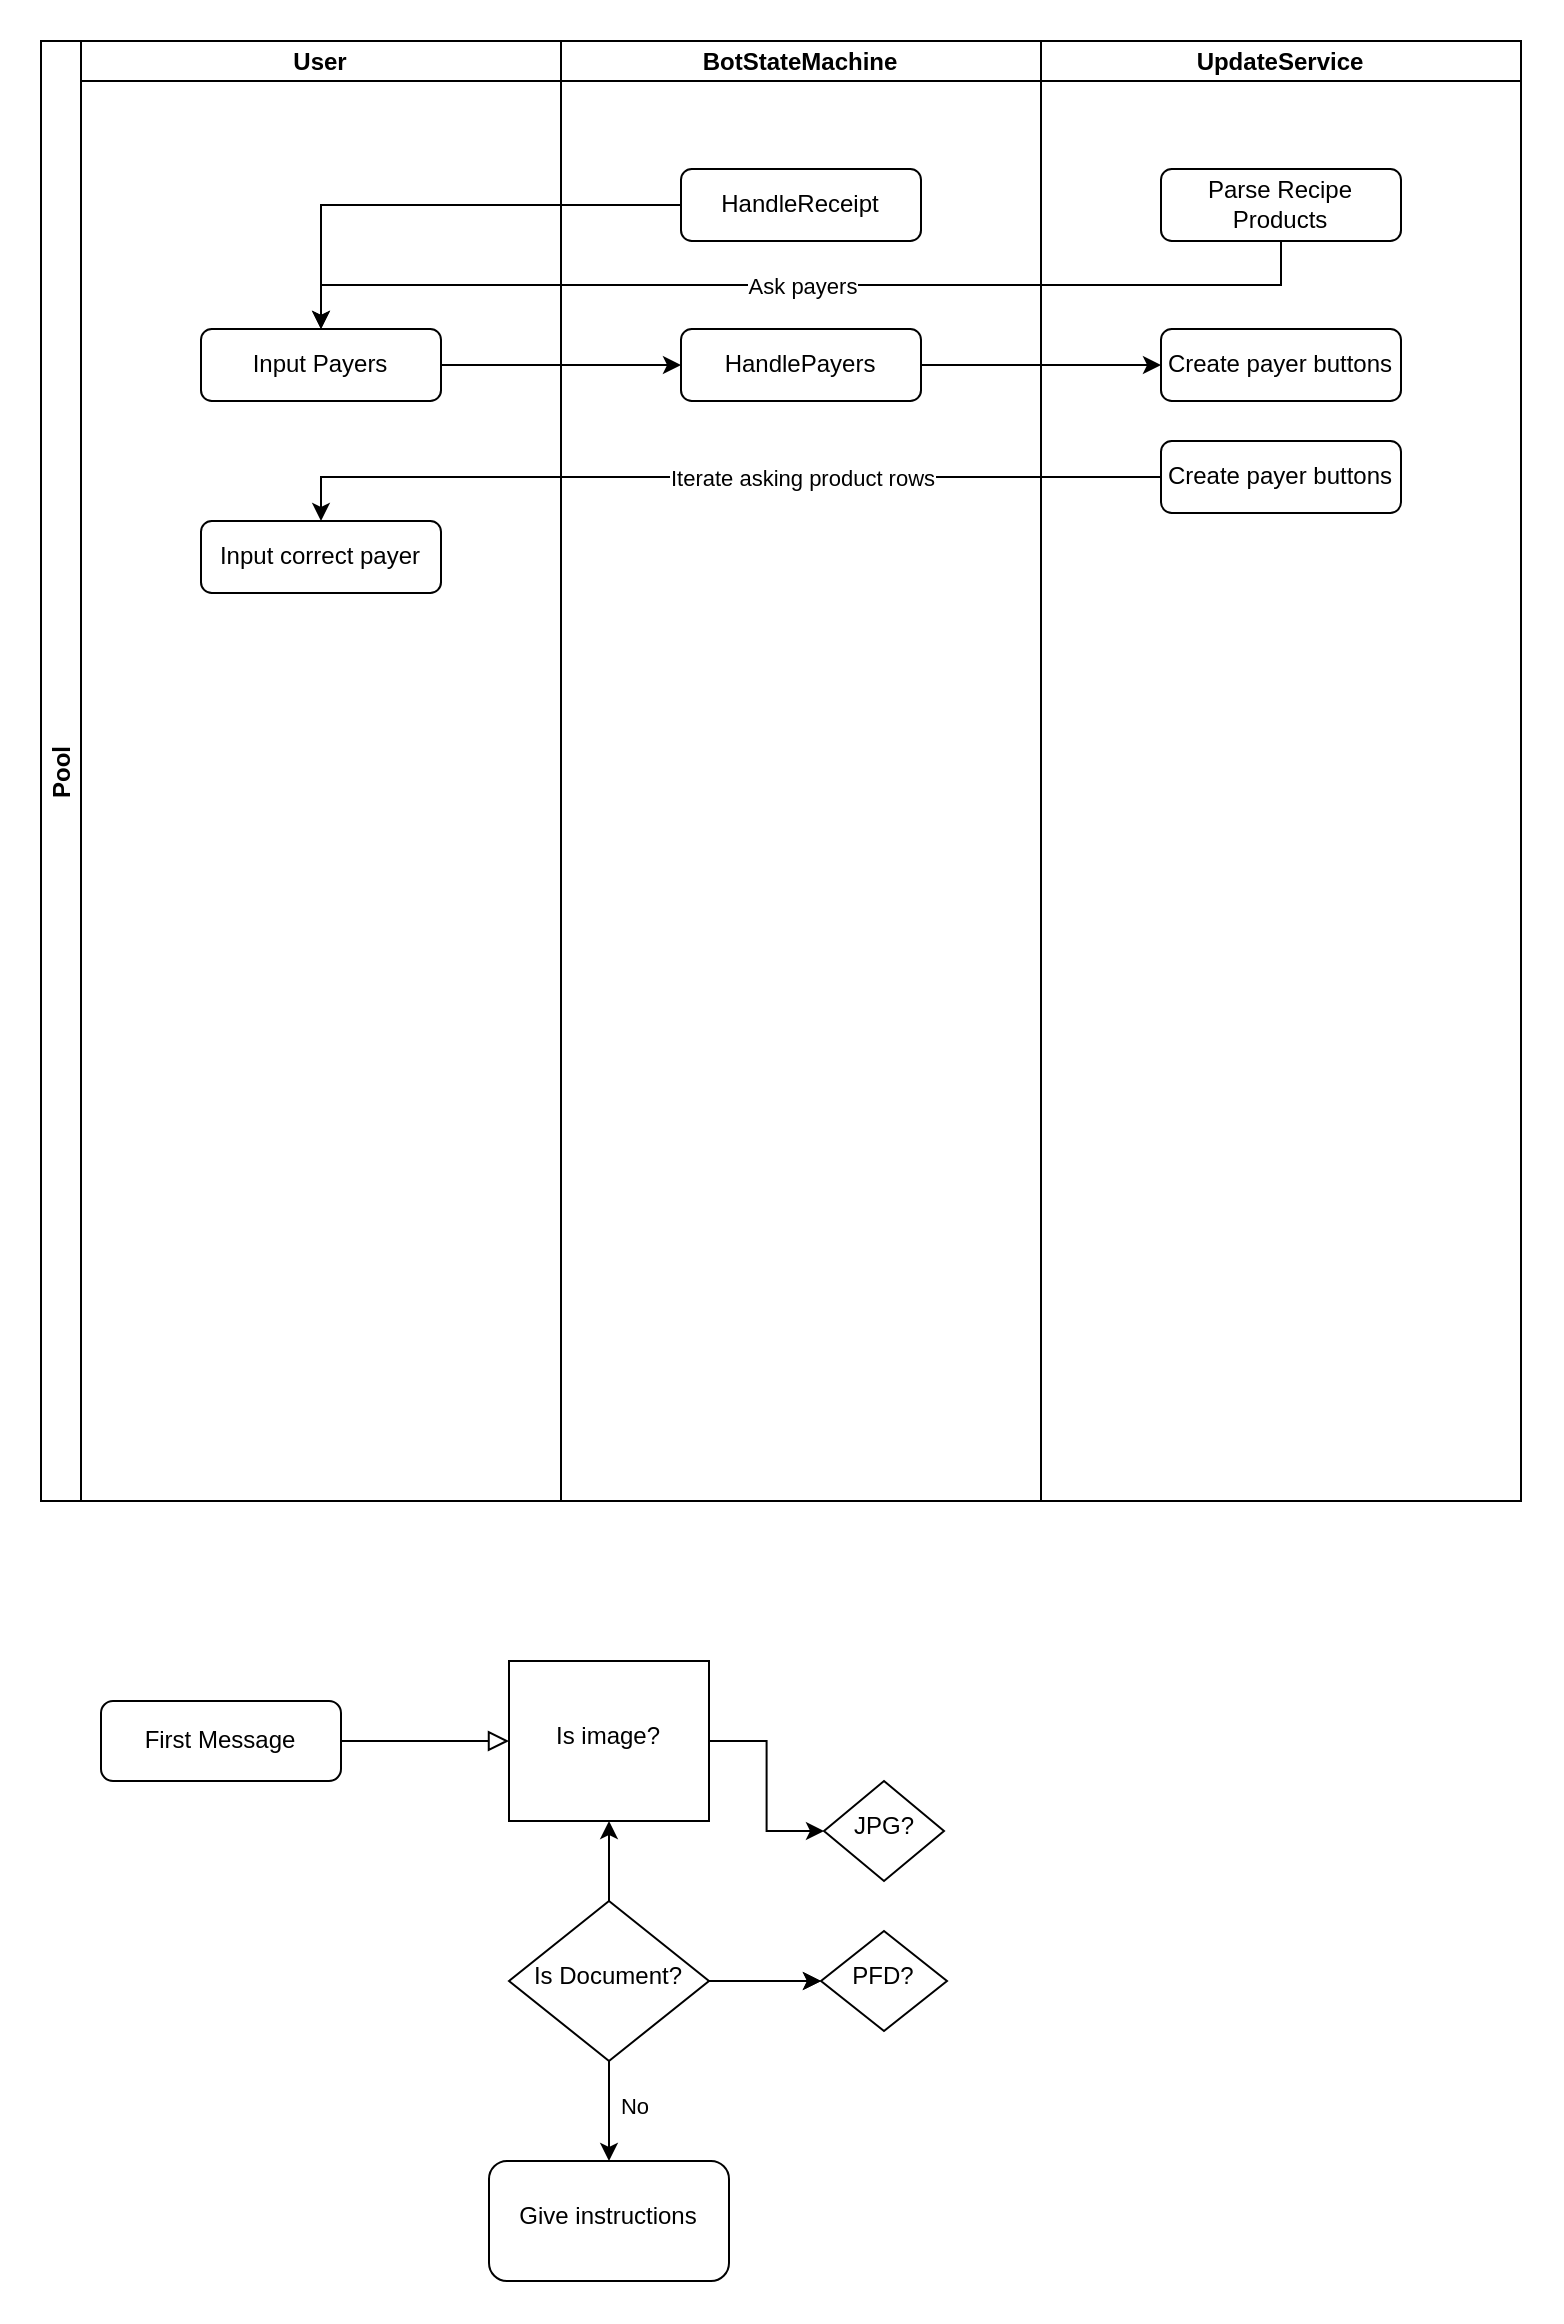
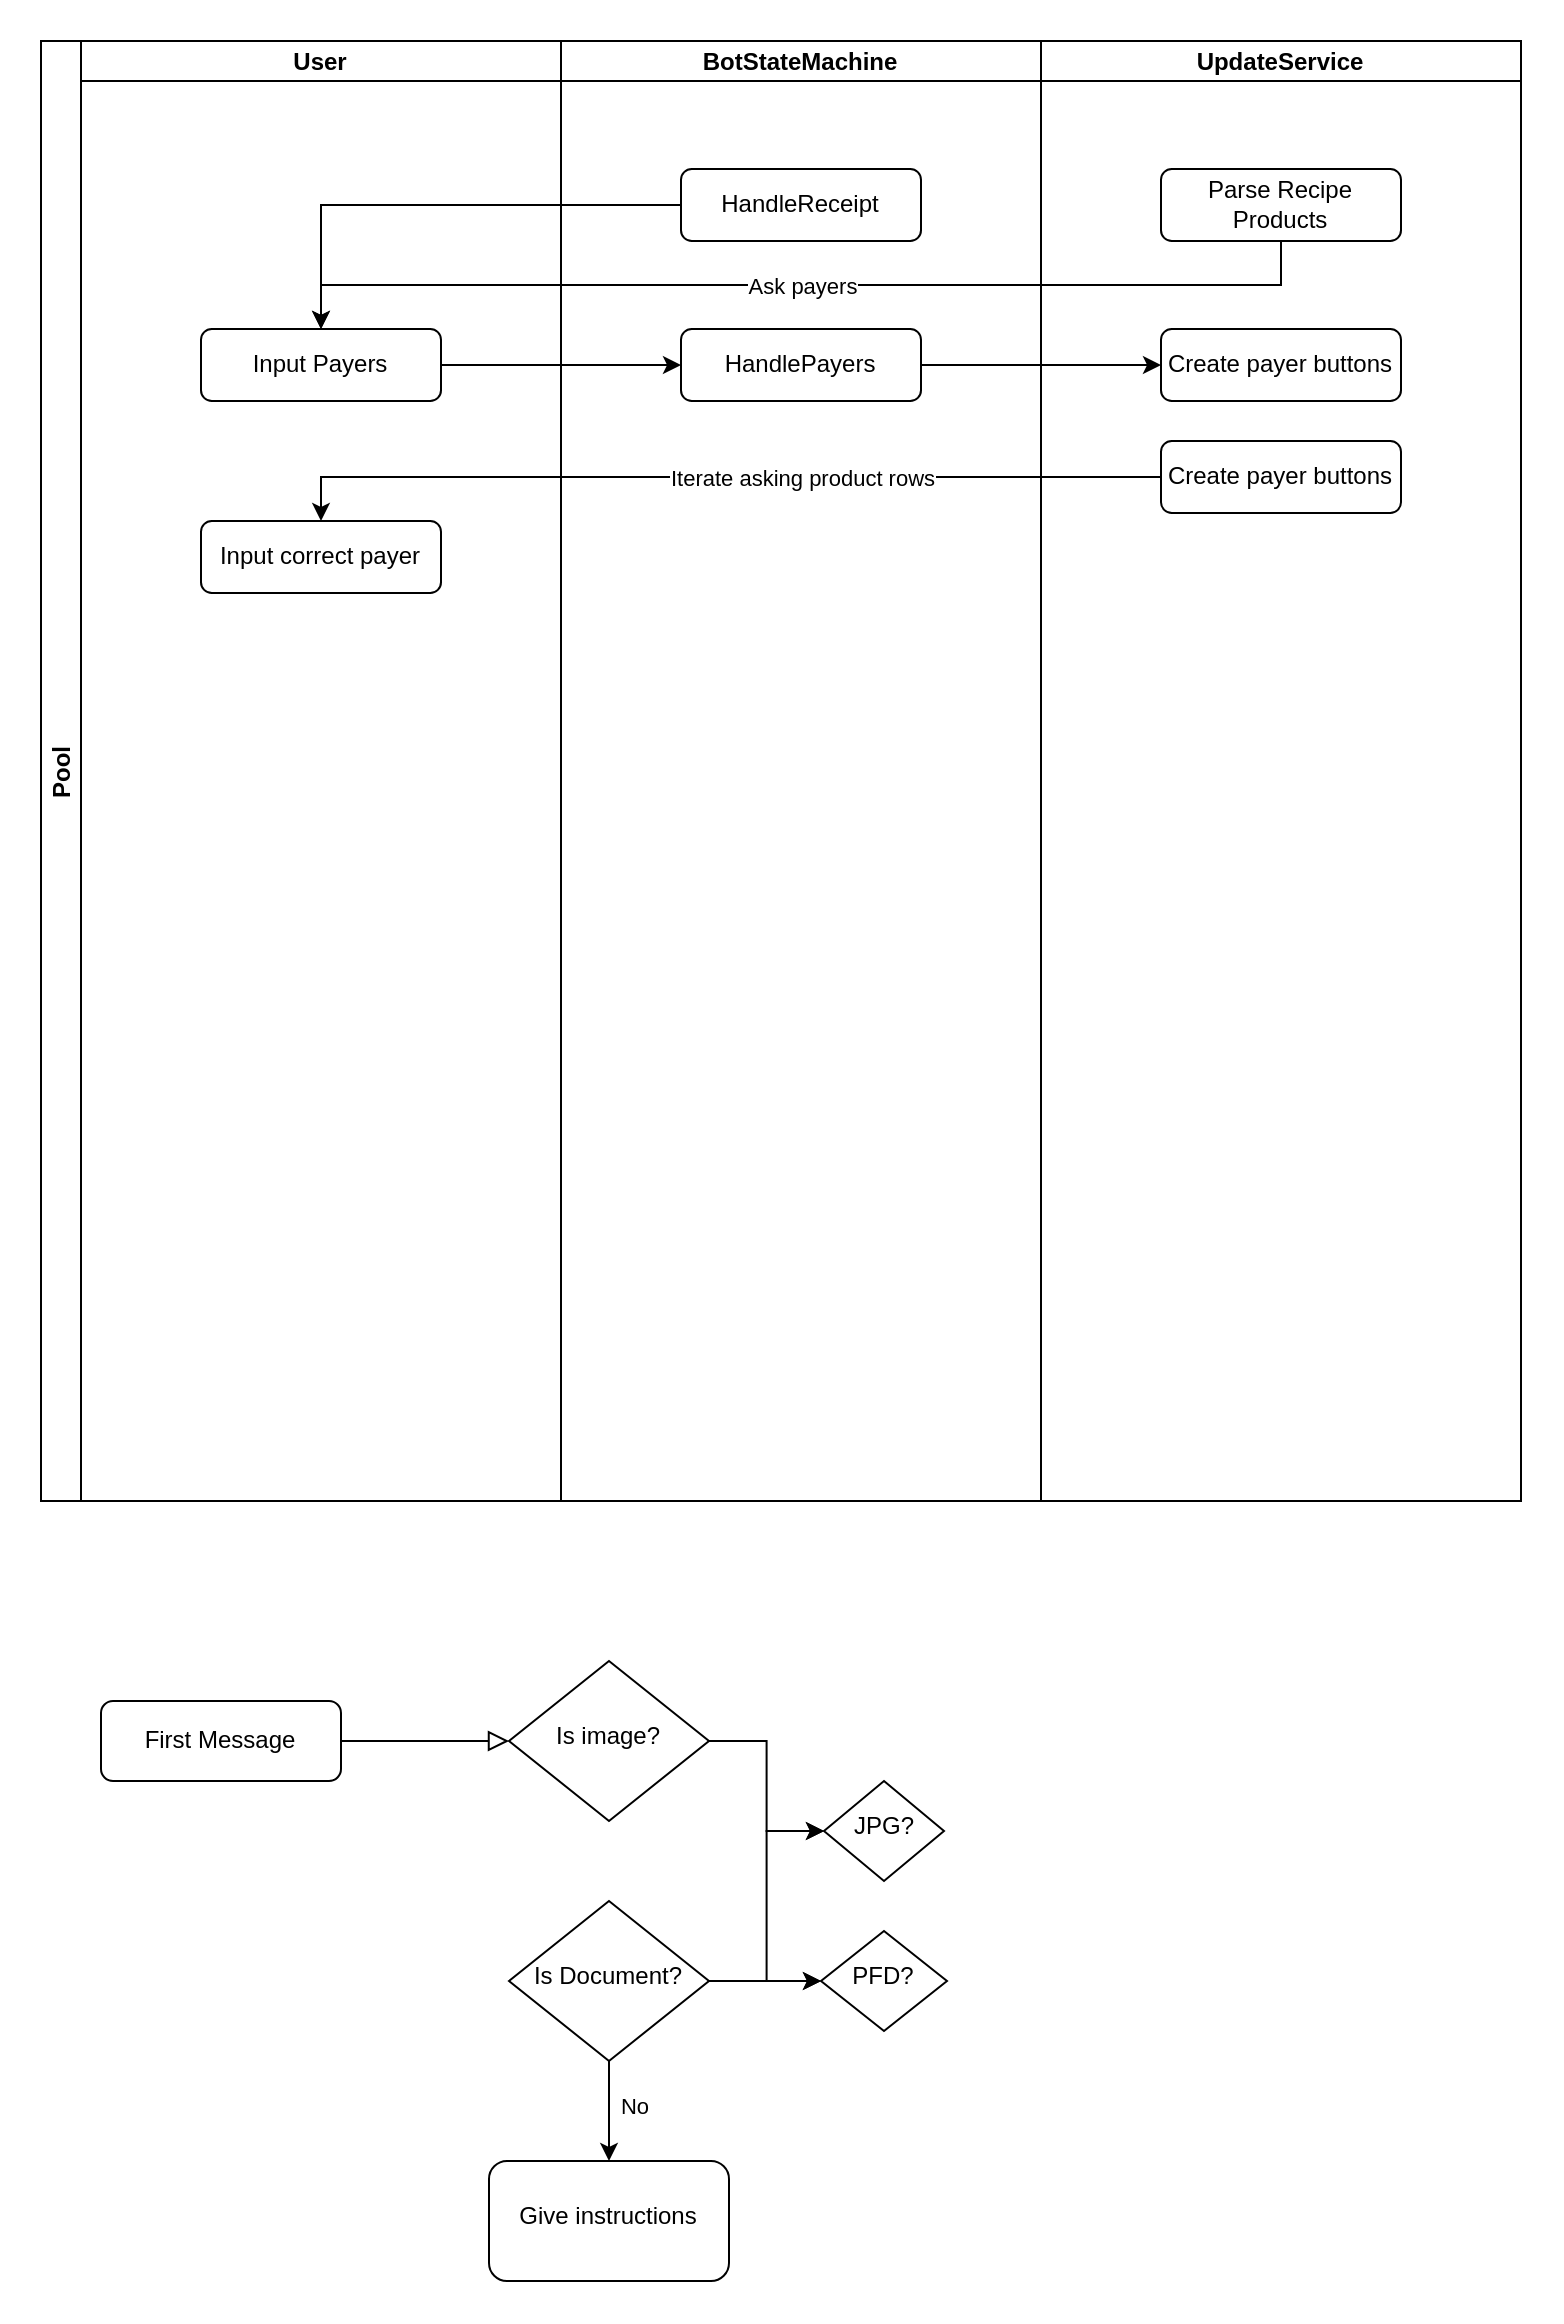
node "Is image?": shape rectangle -> diamond
edge "Is Document?" -> "Is image?": now "Is Document?" -> "JPG?"
